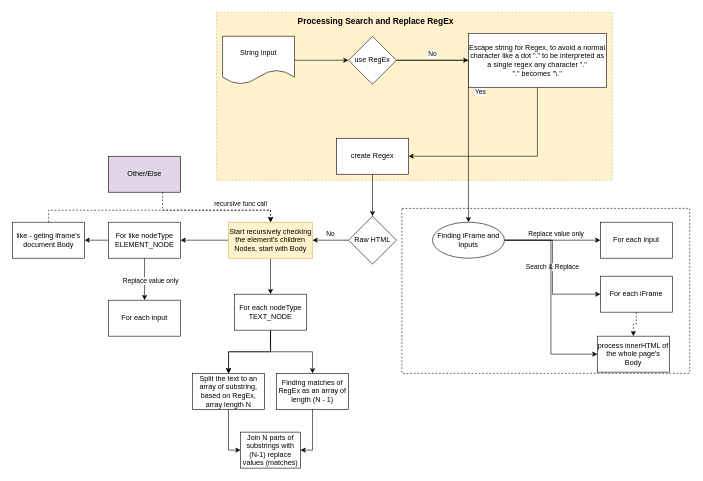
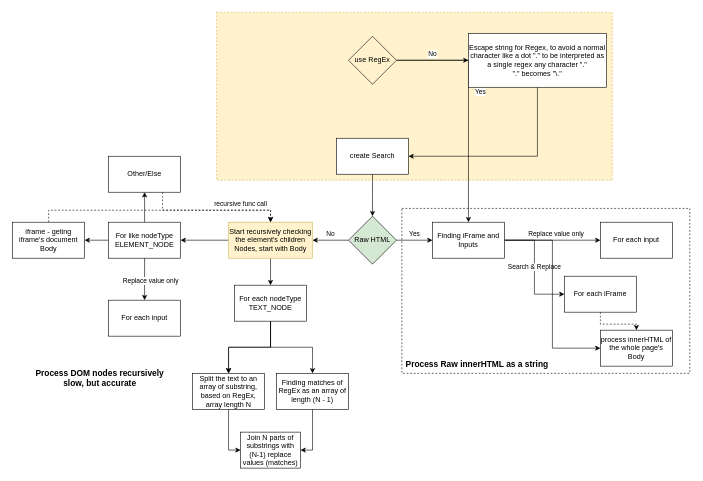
node "Processing Search and Replace RegEx": removed
node "String input": removed
edge "String input" -> "use RegEx": removed
node "use RegEx": fillcolor #ffffff -> #fff2cc
node "create Regex": label "create Regex" -> "create Search"
node "Other/Else": fillcolor #e1d5e7 -> #ffffff
edge "For like nodeType ELEMENT_NODE" -> "Other/Else": added
node "like - geting iframe's document Body": label "like - geting iframe's document Body" -> "iframe - geting iframe's document Body"
node "Raw HTML": fillcolor #ffffff -> #d5e8d4
edge "Raw HTML" -> "Finding iFrame and Inputs": added, label "Yes"
node "Finding iFrame and Inputs": shape ellipse -> rectangle
node "For each iFrame": moved (636, 294) -> (600, 294)
node "For each nodeType TEXT_NODE": moved (270, 312) -> (270, 303)
node "process innerHTML of the whole page's Body": moved (633, 354) -> (636, 348)
node "Process Raw innerHTML as a string": added
node "Process DOM nodes recursivelyslow, but accurate": added
